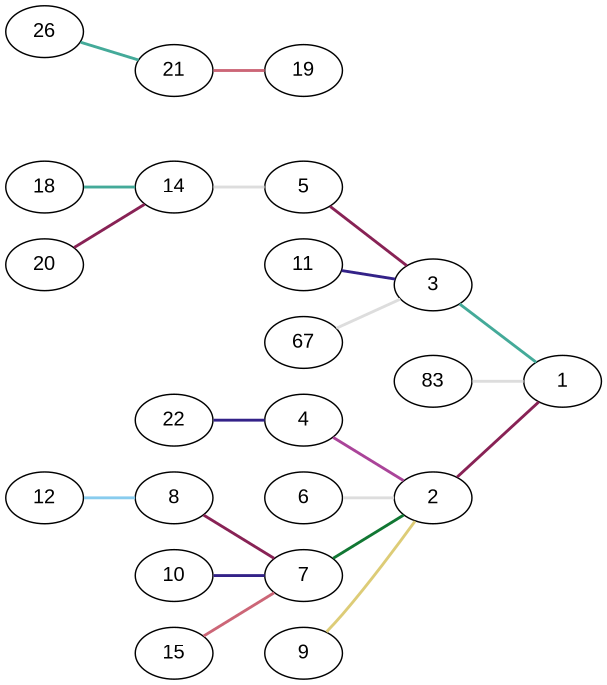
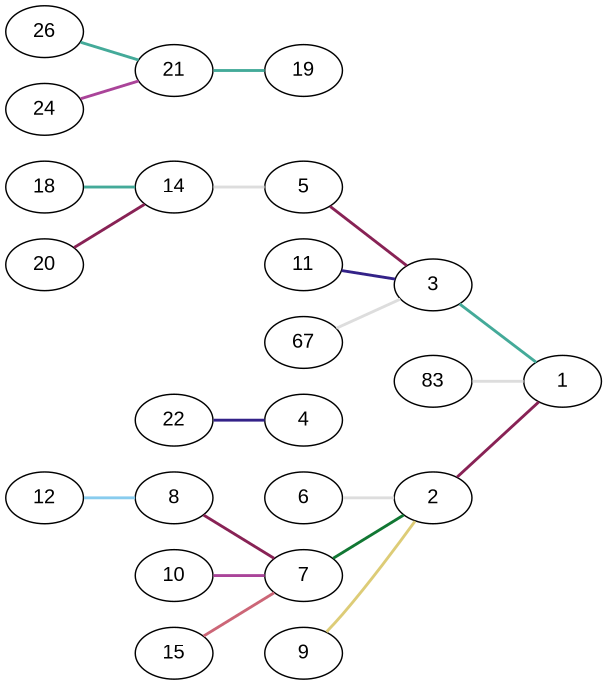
edge "21" -- "19": color #cc6677 -> #44aa99
node "24": added
edge "4" -- "2": removed
edge "10" -- "7": color #332288 -> #aa4499
